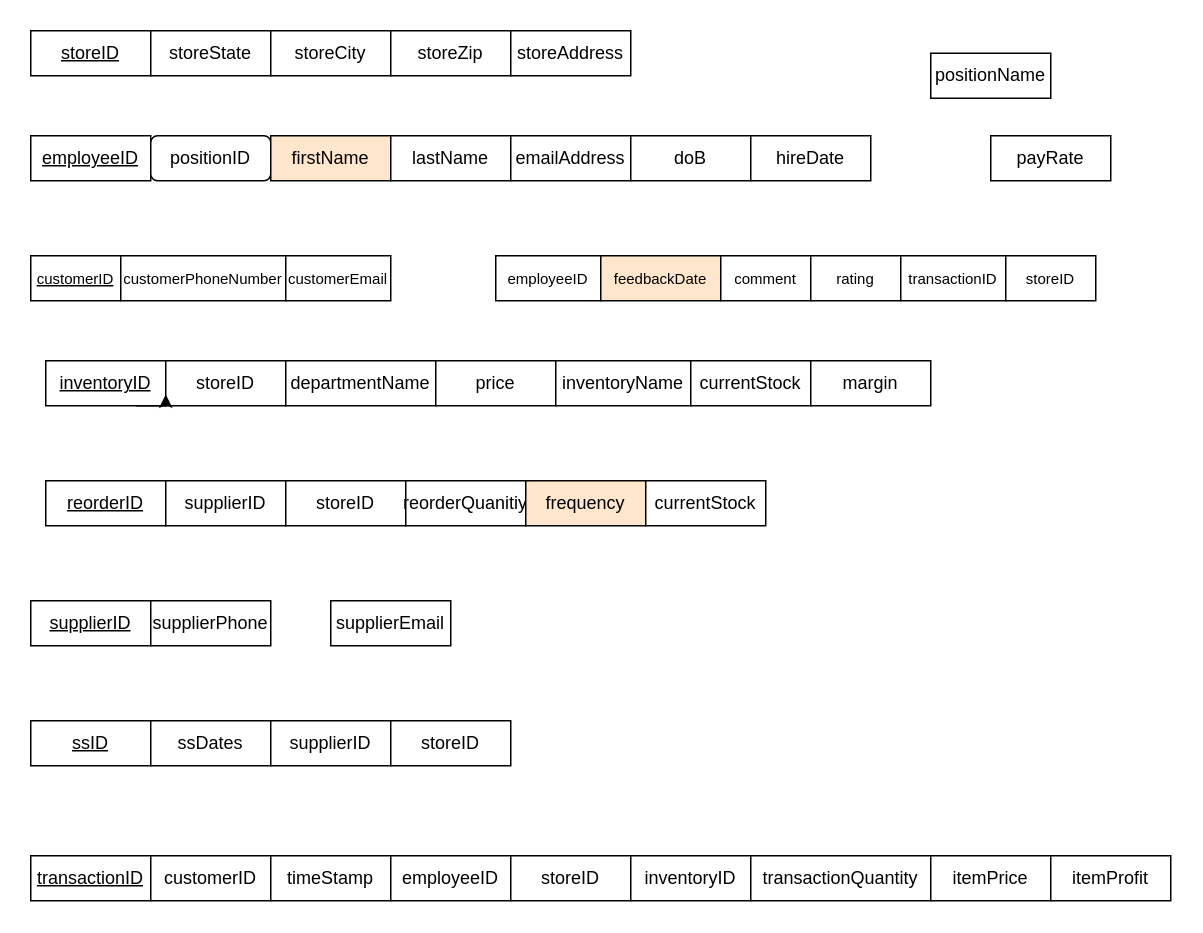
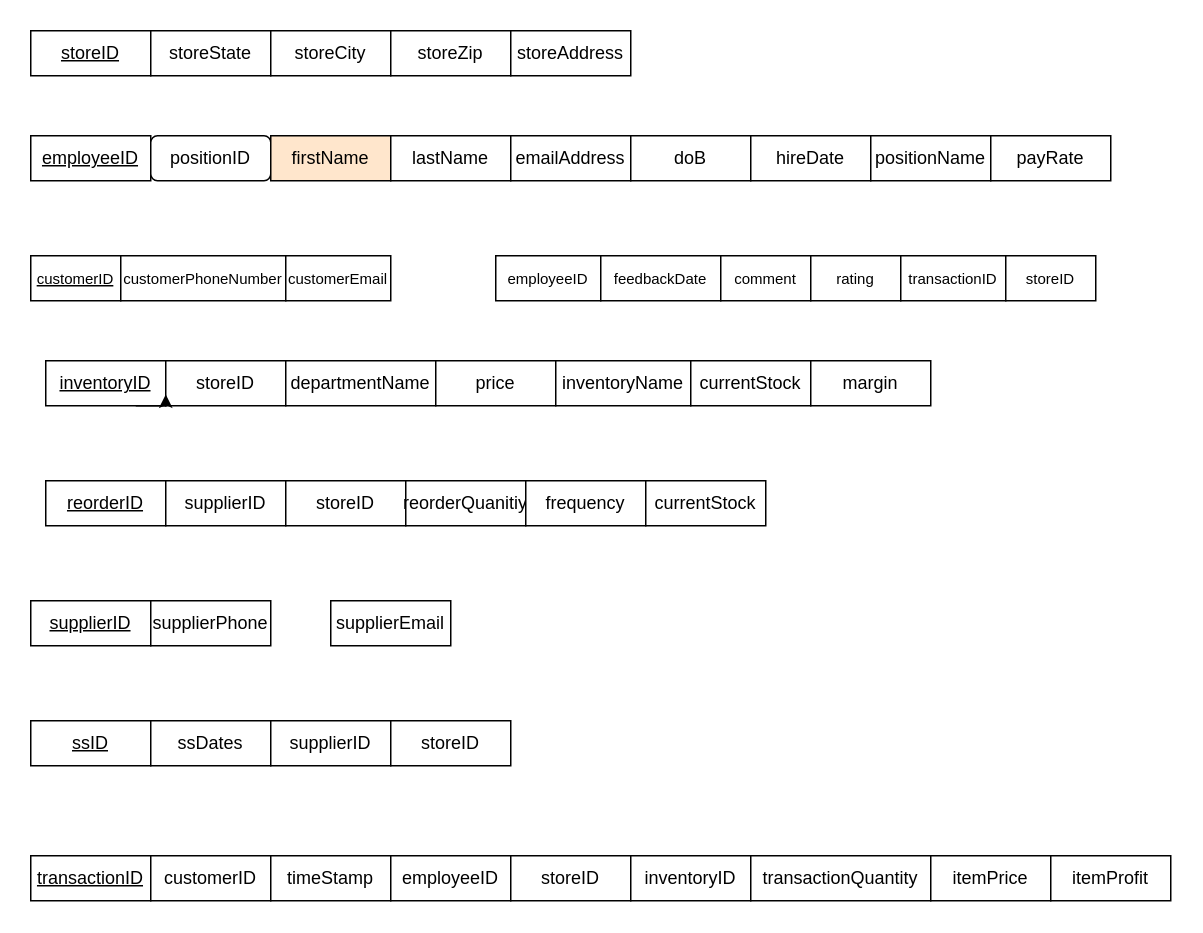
node "positionName": moved (991, 76) -> (931, 158)
node "feedbackDate": fillcolor #ffe6cc -> #ffffff
node "frequency": fillcolor #ffe6cc -> #ffffff
